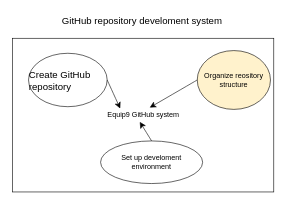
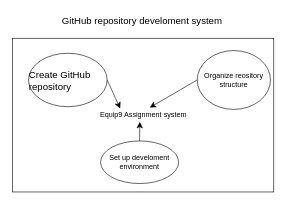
node "Organize reository structure": fillcolor #fff2cc -> #ffffff
node "Equip9 GitHub system": label "Equip9 GitHub system" -> "Equip9 Assignment system"
node "Set up develoment environment": size 102x43 -> 78x43
